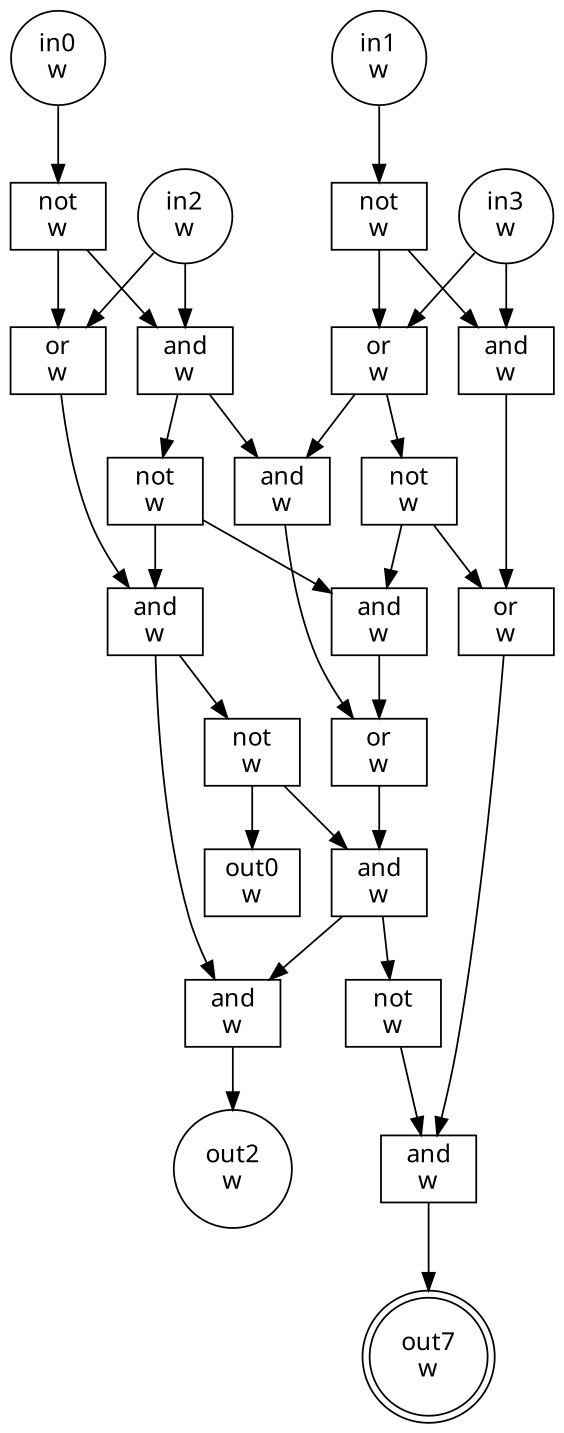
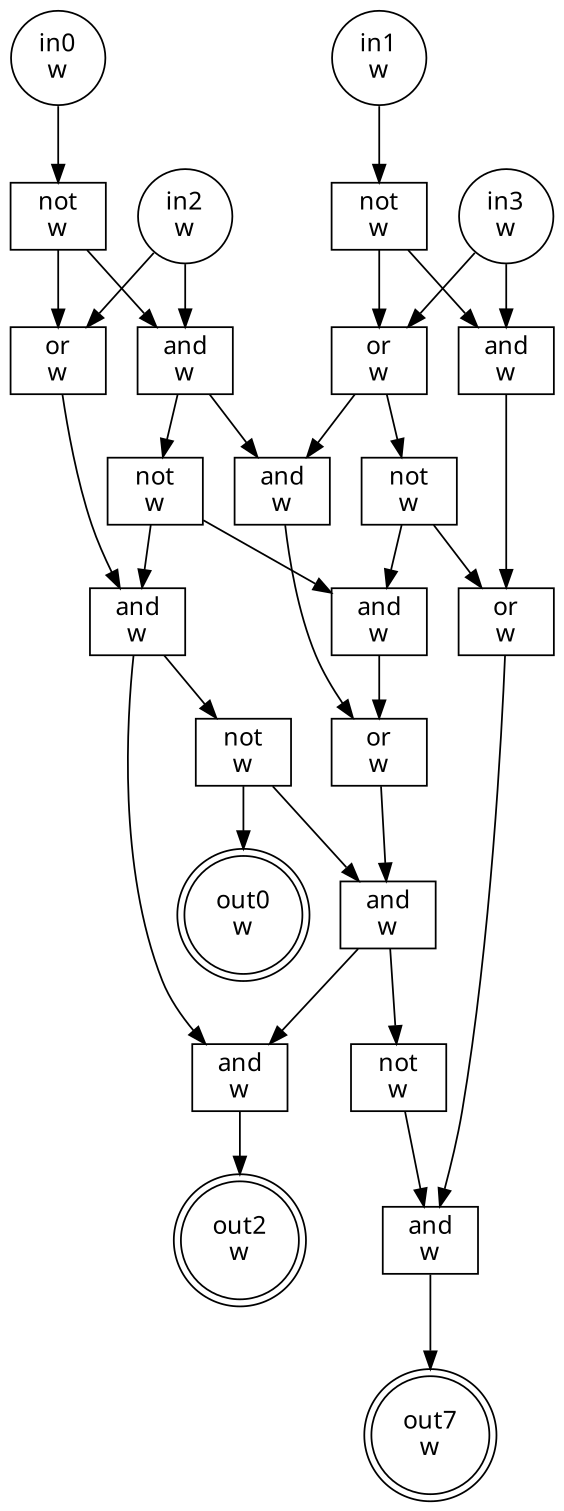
node "out0 w": shape box -> doublecircle
node "out2 w": shape circle -> doublecircle
